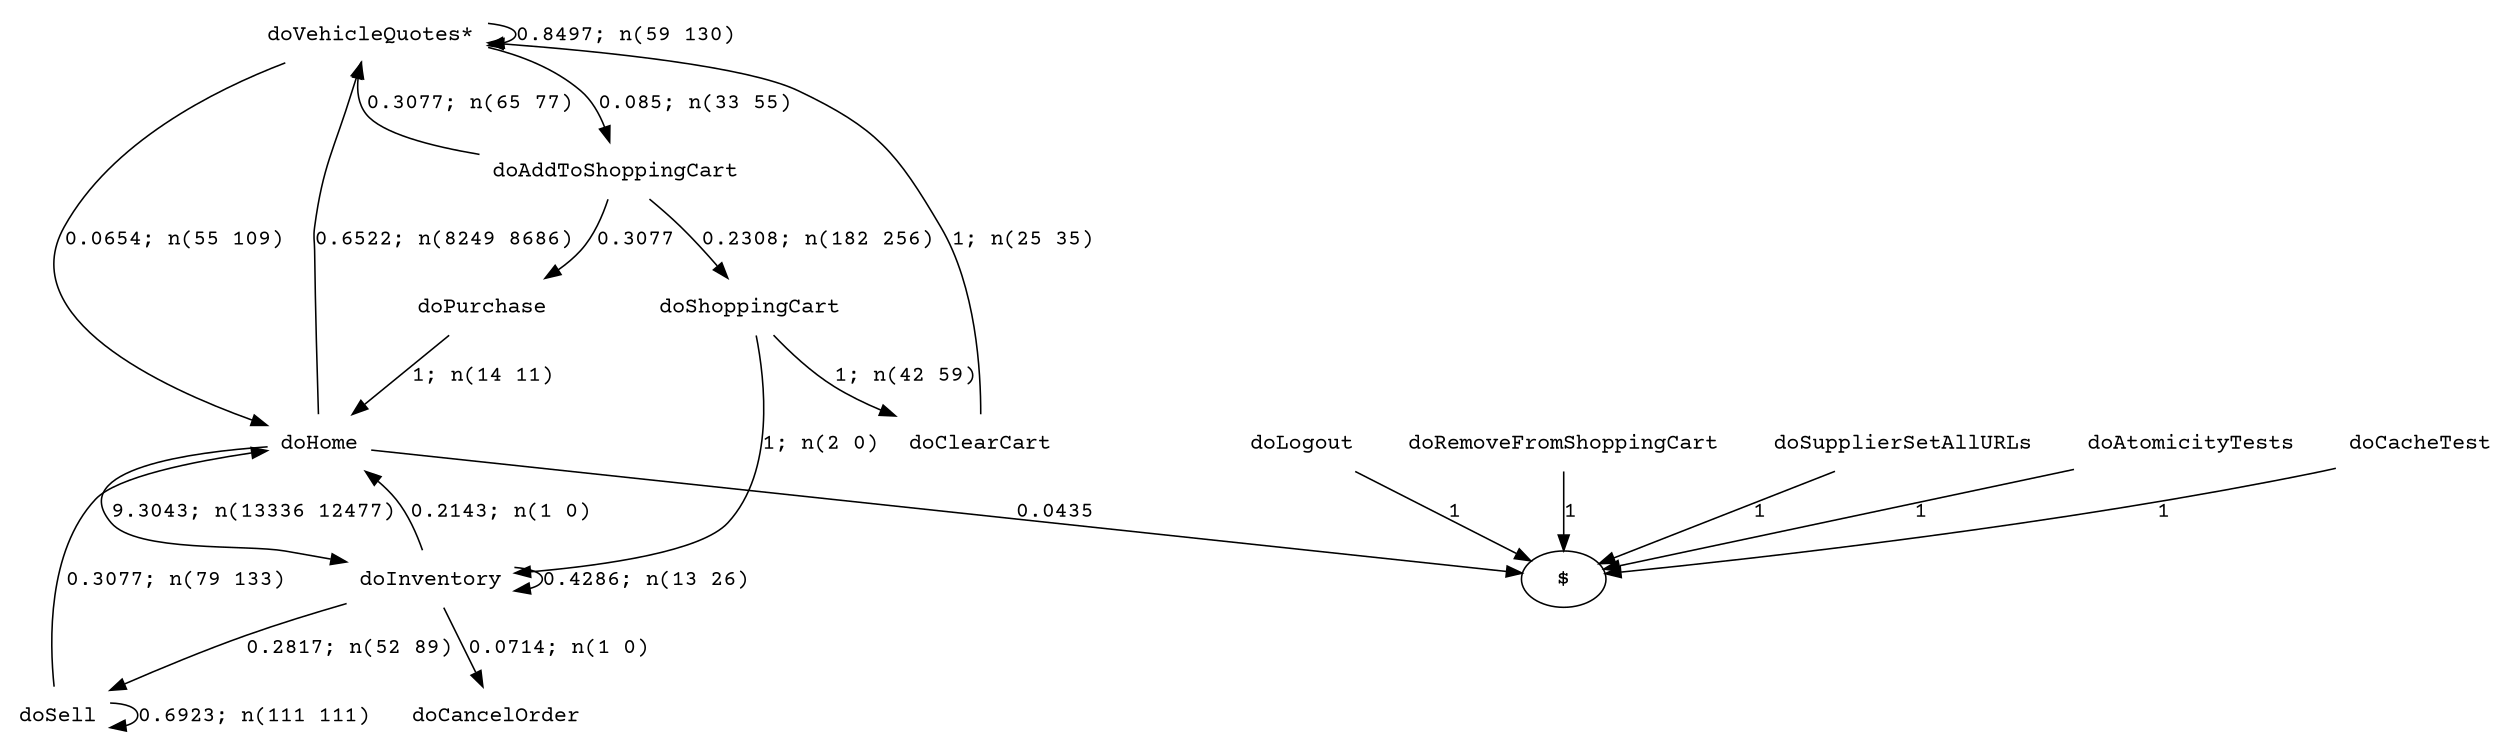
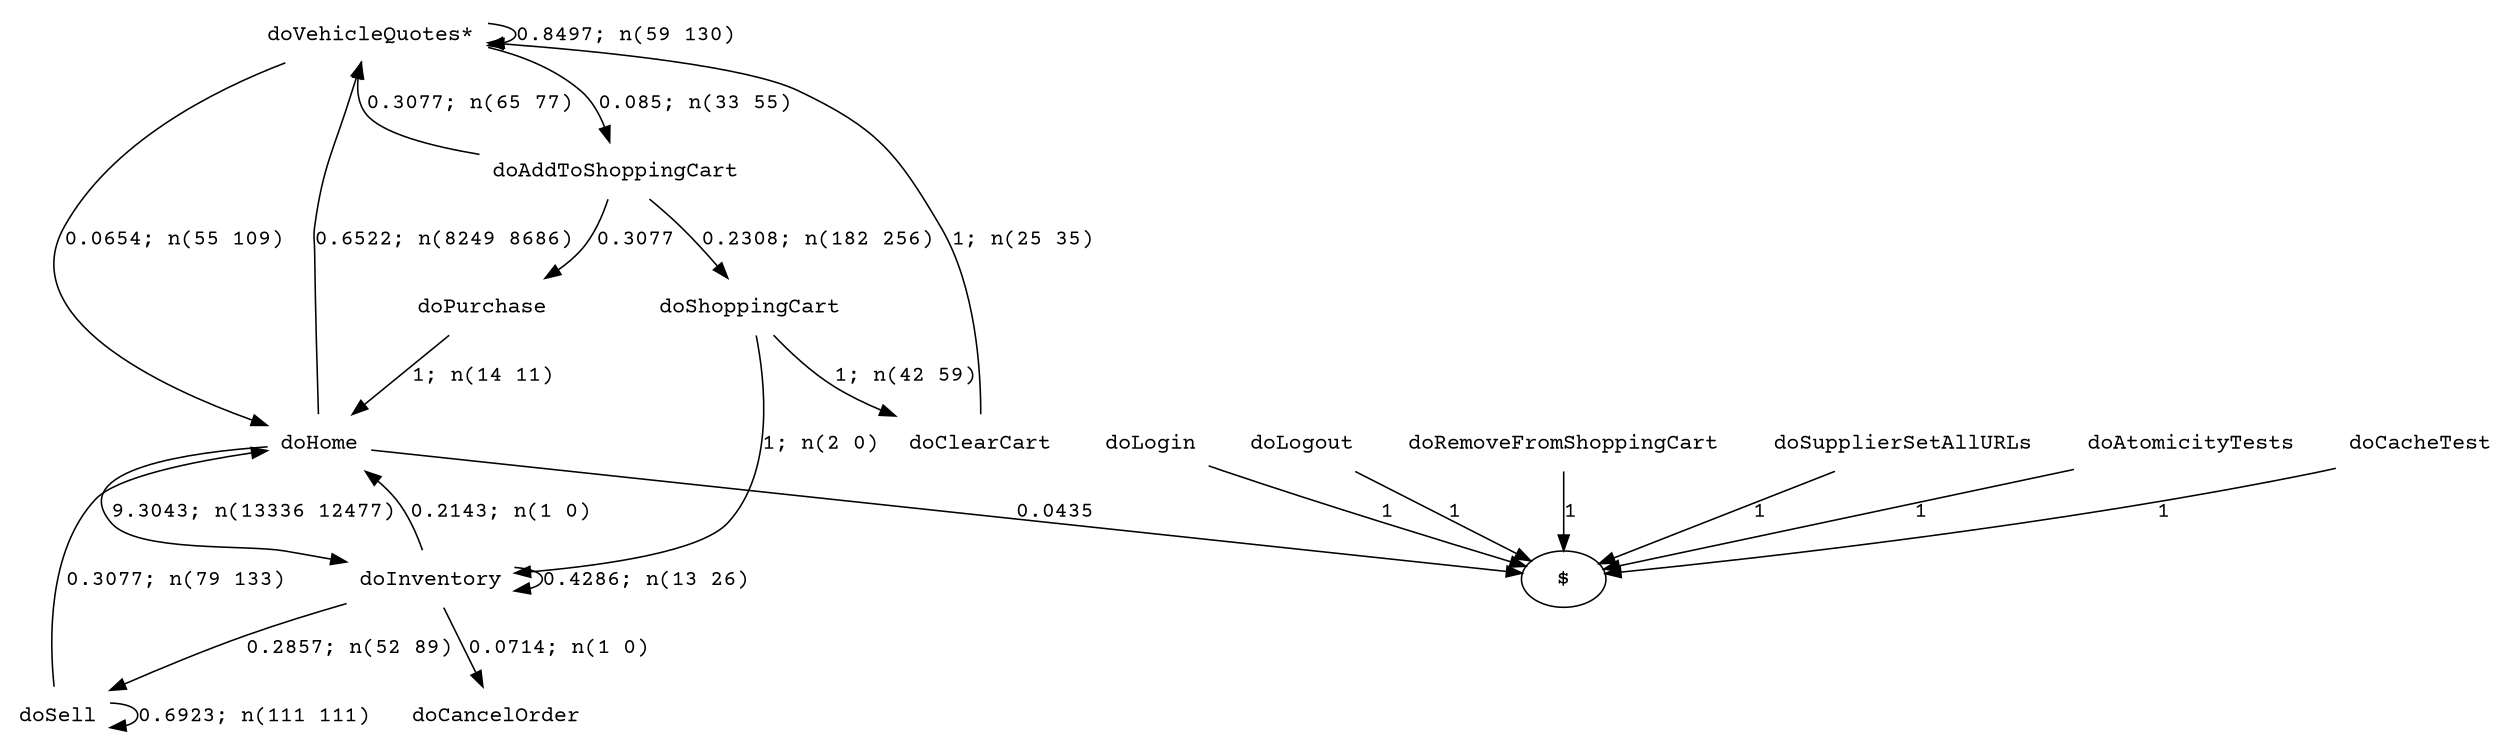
node "doLogin": added
edge "doInventory" -> "doSell": label "0.2817; n(52 89)" -> "0.2857; n(52 89)"
